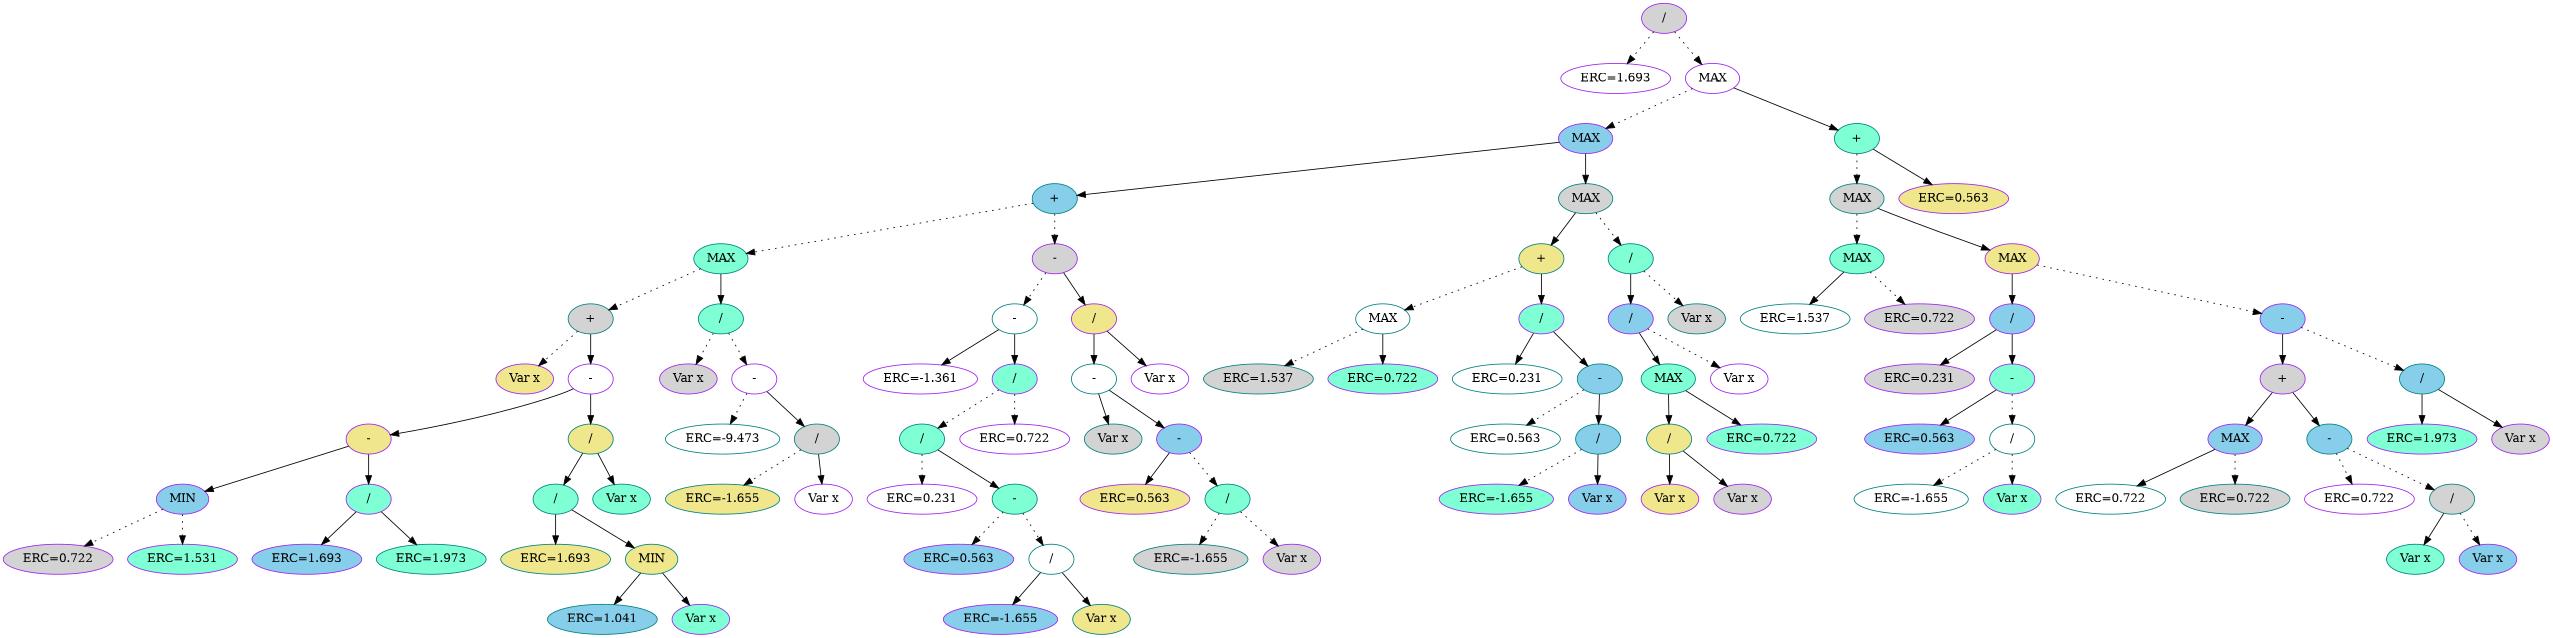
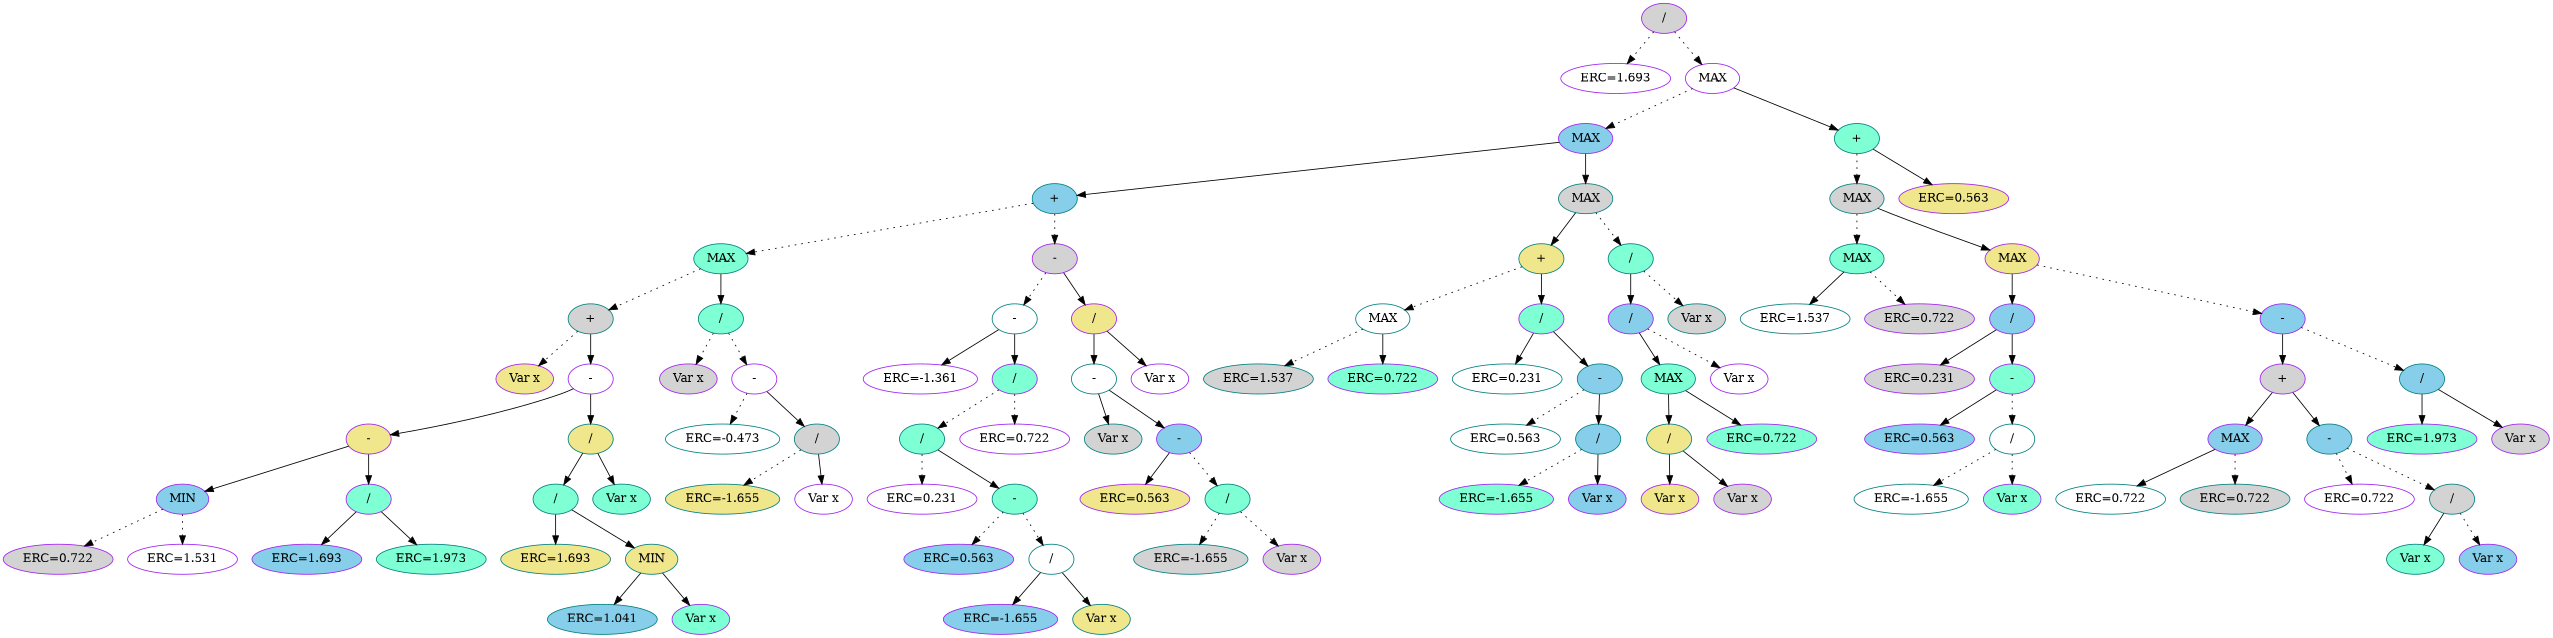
node "ERC=-9.473": label "ERC=-9.473" -> "ERC=-0.473"
node "ERC=1.531": fillcolor aquamarine -> white
